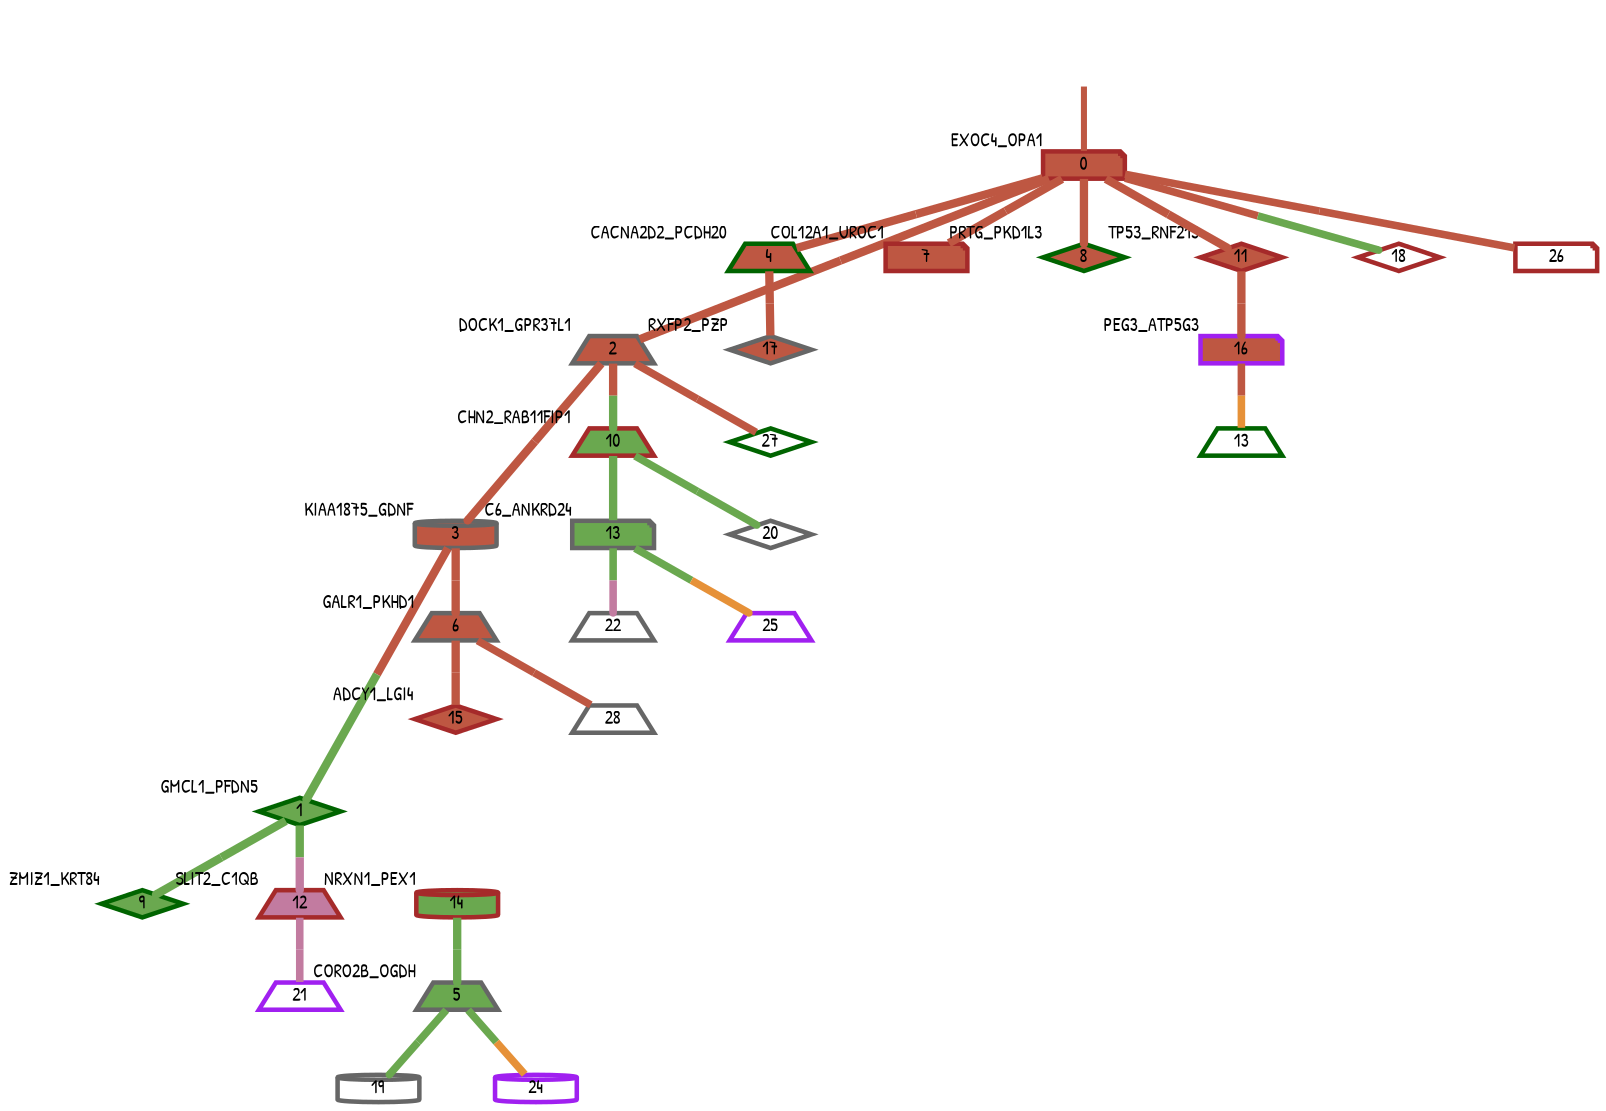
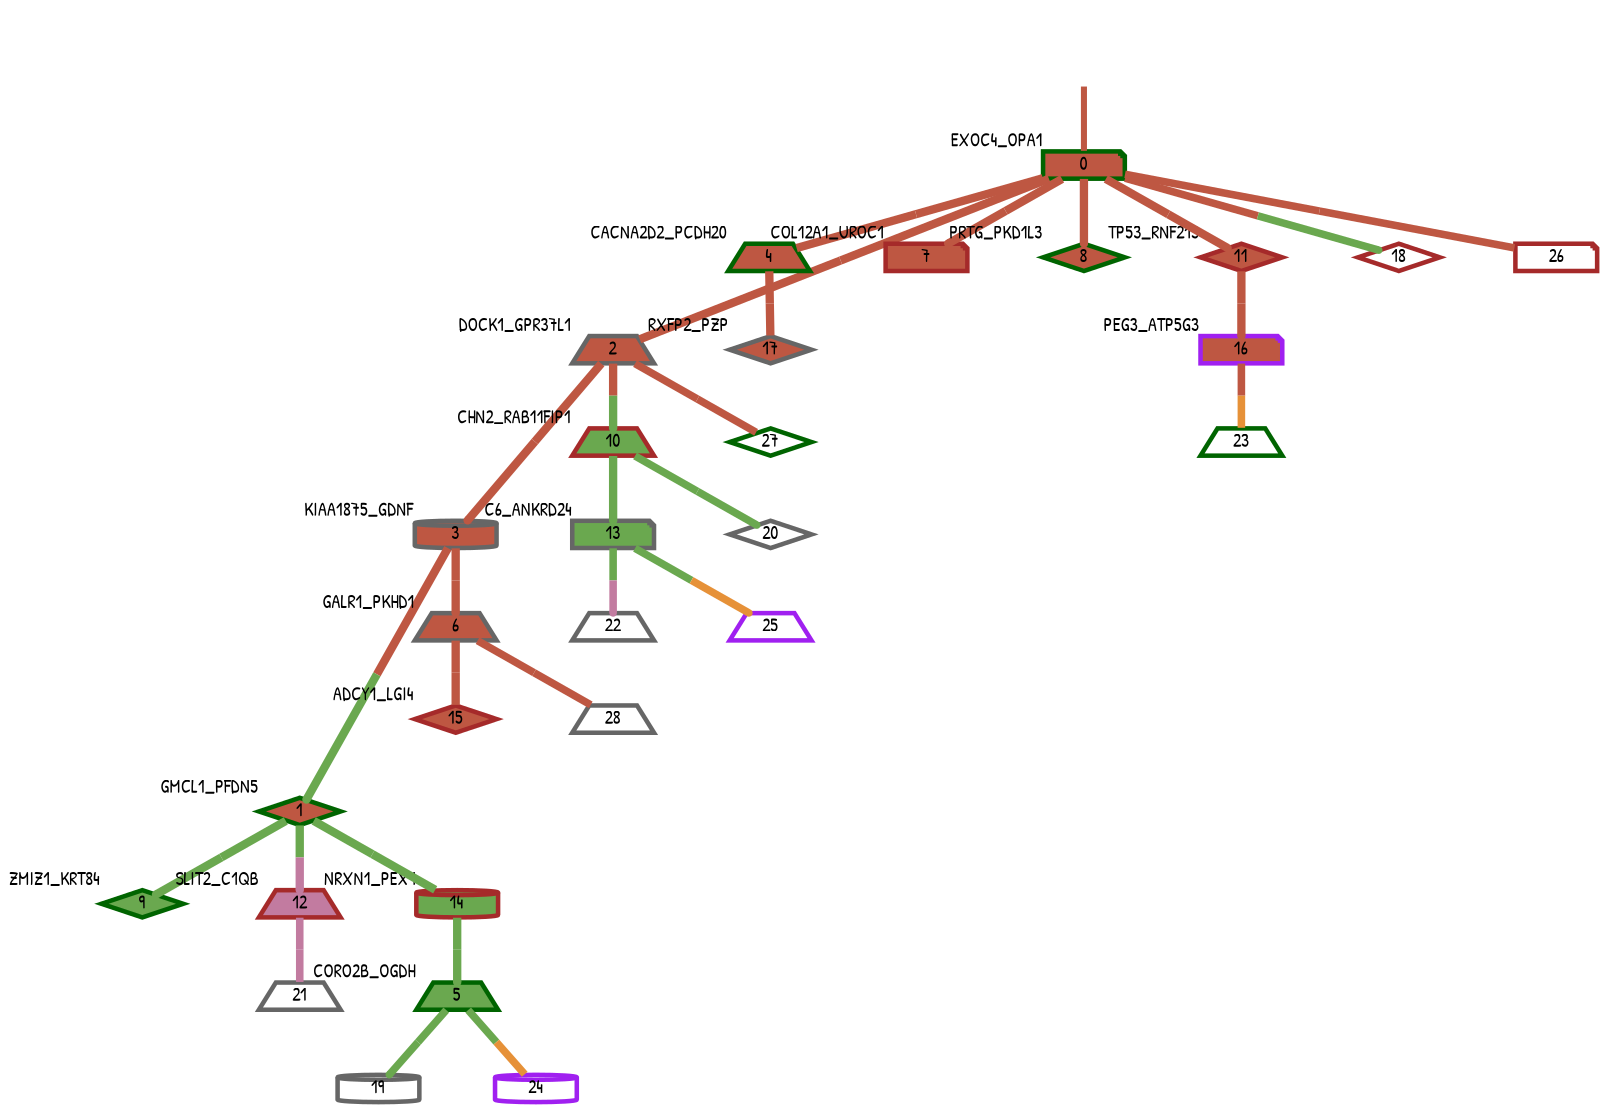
node "0 EXOC4_OPA1": color brown -> darkgreen
edge "0 EXOC4_OPA1" -> "7 COL12A1_UROC1": arrowhead box -> odot
node "13": label "13" -> "23"
edge "10 CHN2_RAB11FIP1" -> "13 C6_ANKRD24": arrowhead box -> odot
node "1 GMCL1_PFDN5": fillcolor #6aa84fff -> #be5742ff
edge "1 GMCL1_PFDN5" -> "14 NRXN1_PEX1": added
node "21": color purple -> gray40
node "5 CORO2B_OGDH": color gray40 -> darkgreen
